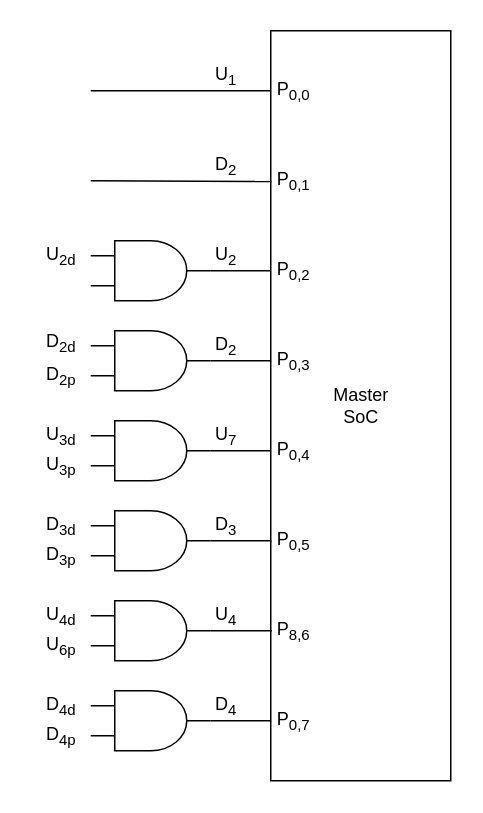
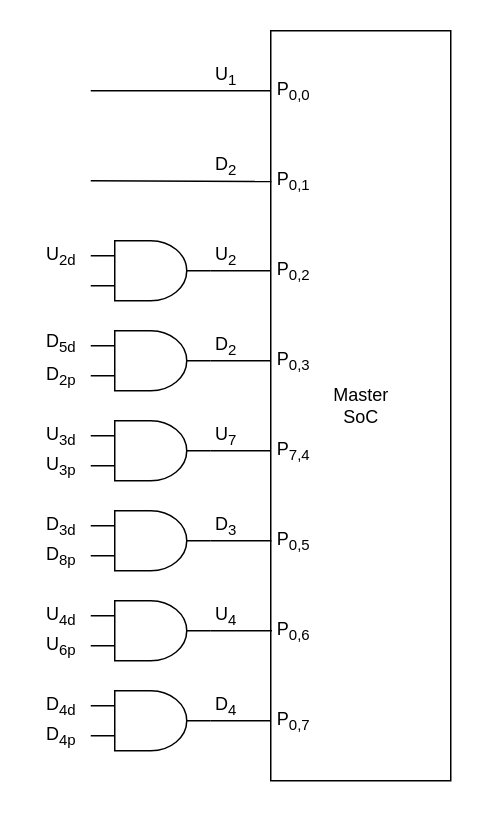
node "D2d": label "D2d" -> "D5d"
node "P0,4": label "P0,4" -> "P7,4"
node "D3p": label "D3p" -> "D8p"
node "P8,6": label "P8,6" -> "P0,6"
